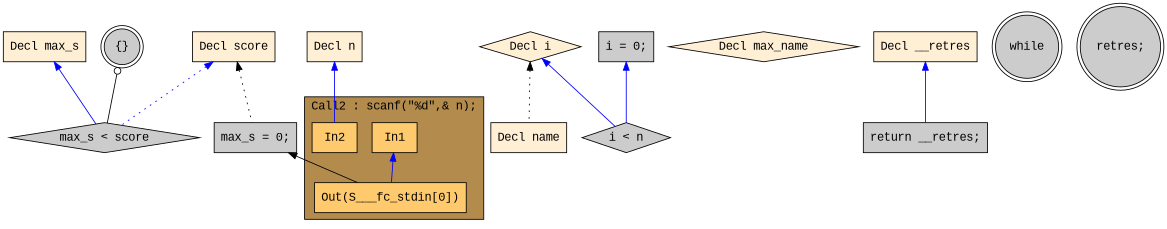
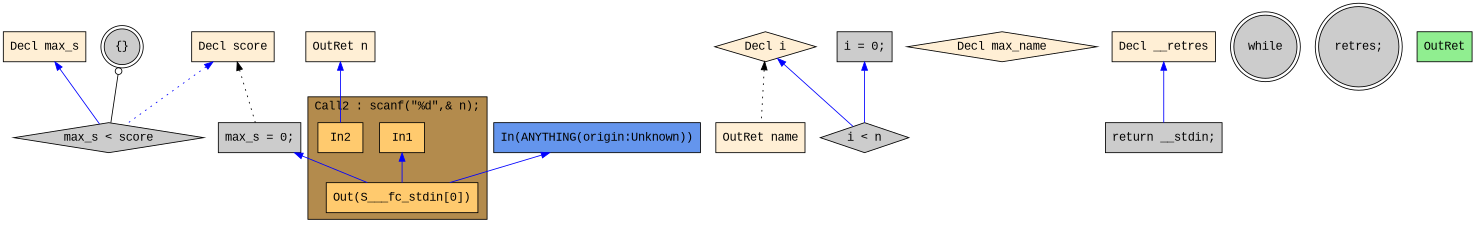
node "Decl n": label "Decl n" -> "OutRet n"
node "OutRet": added
node "Decl name": label "Decl name" -> "OutRet name"
node "In(ANYTHING(origin:Unknown))": added
node "return __retres;": label "return __retres;" -> "return __stdin;"
edge "Out(S___fc_stdin[0])" -> "max_s = 0;": color #000000 -> #0000ff
